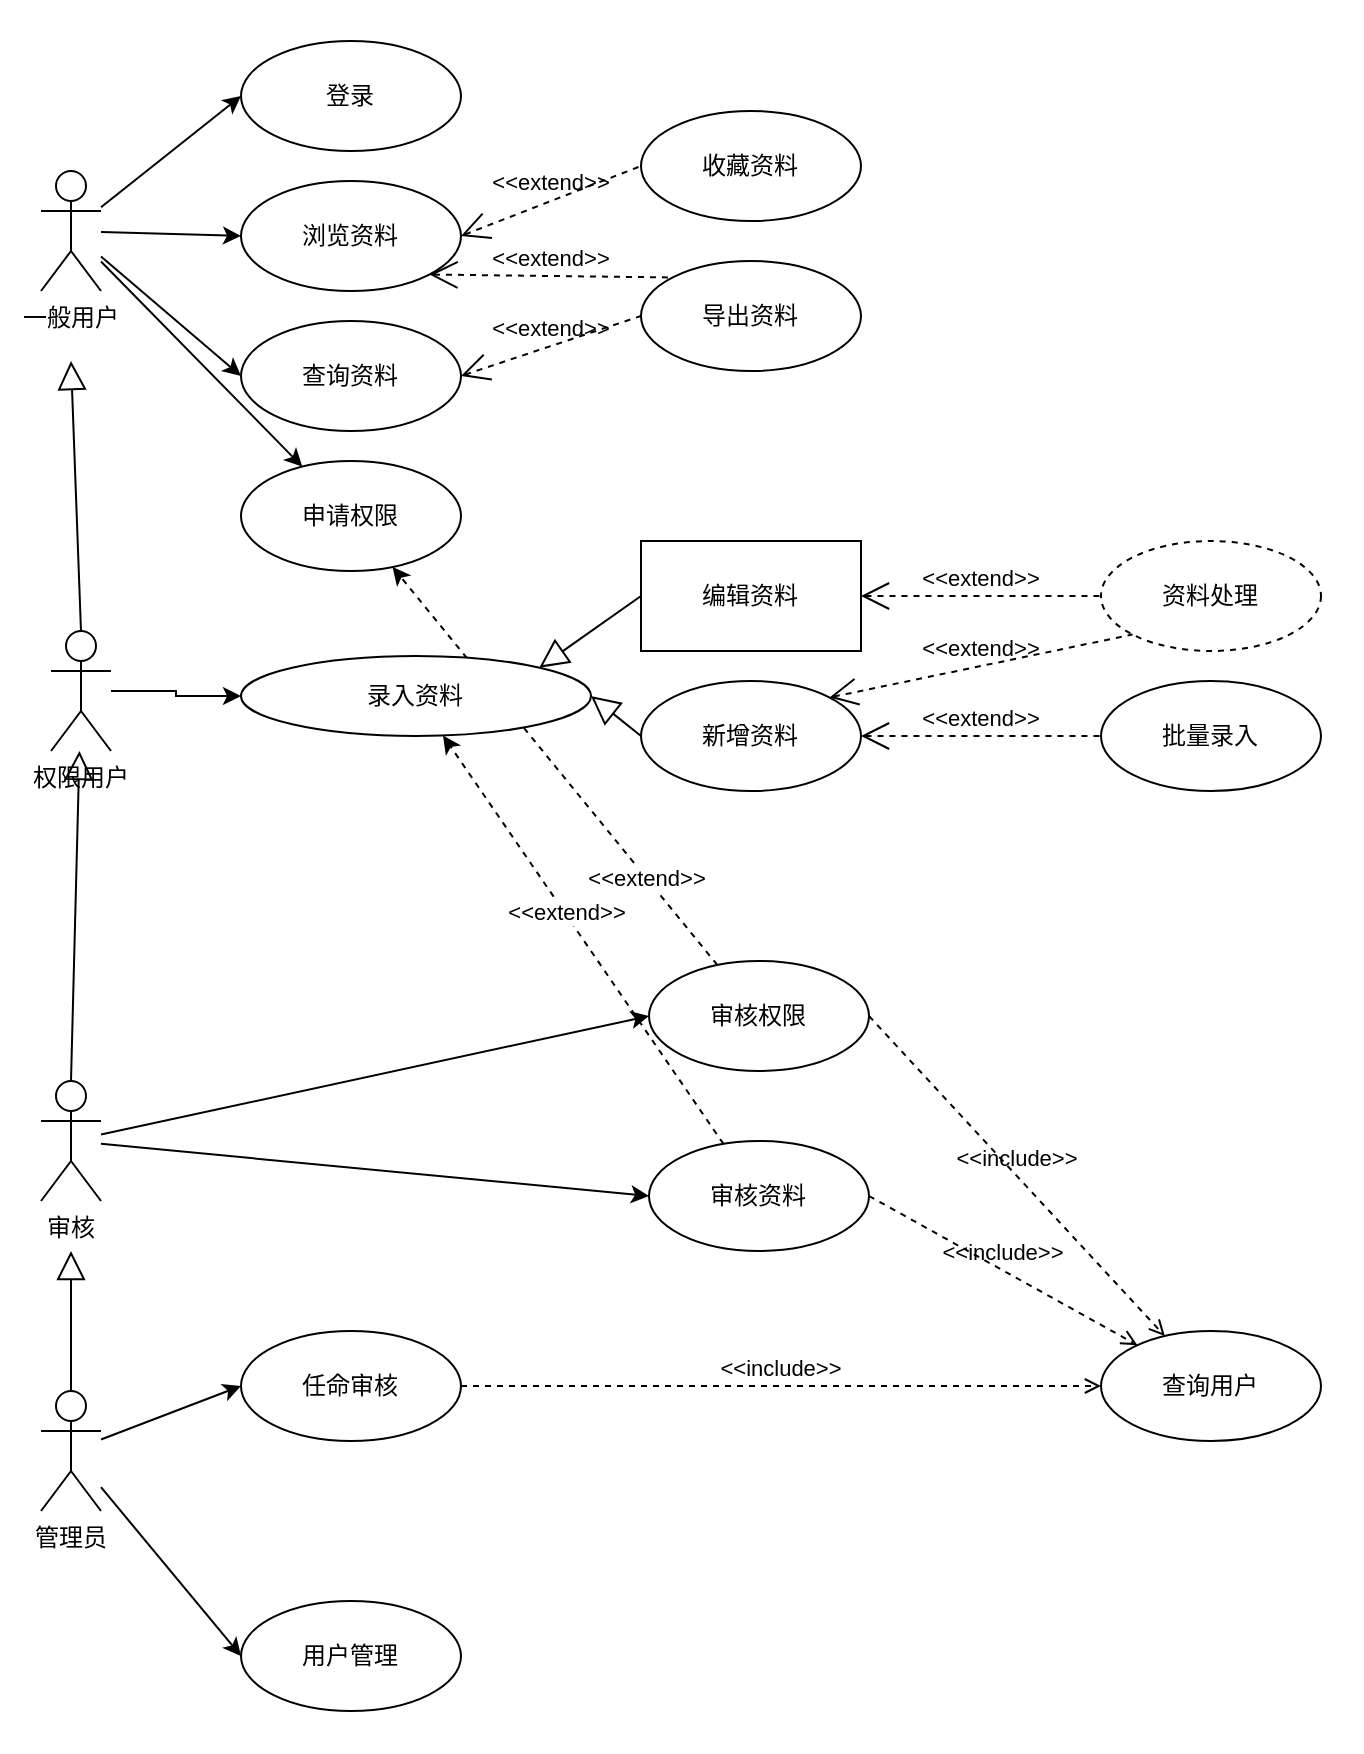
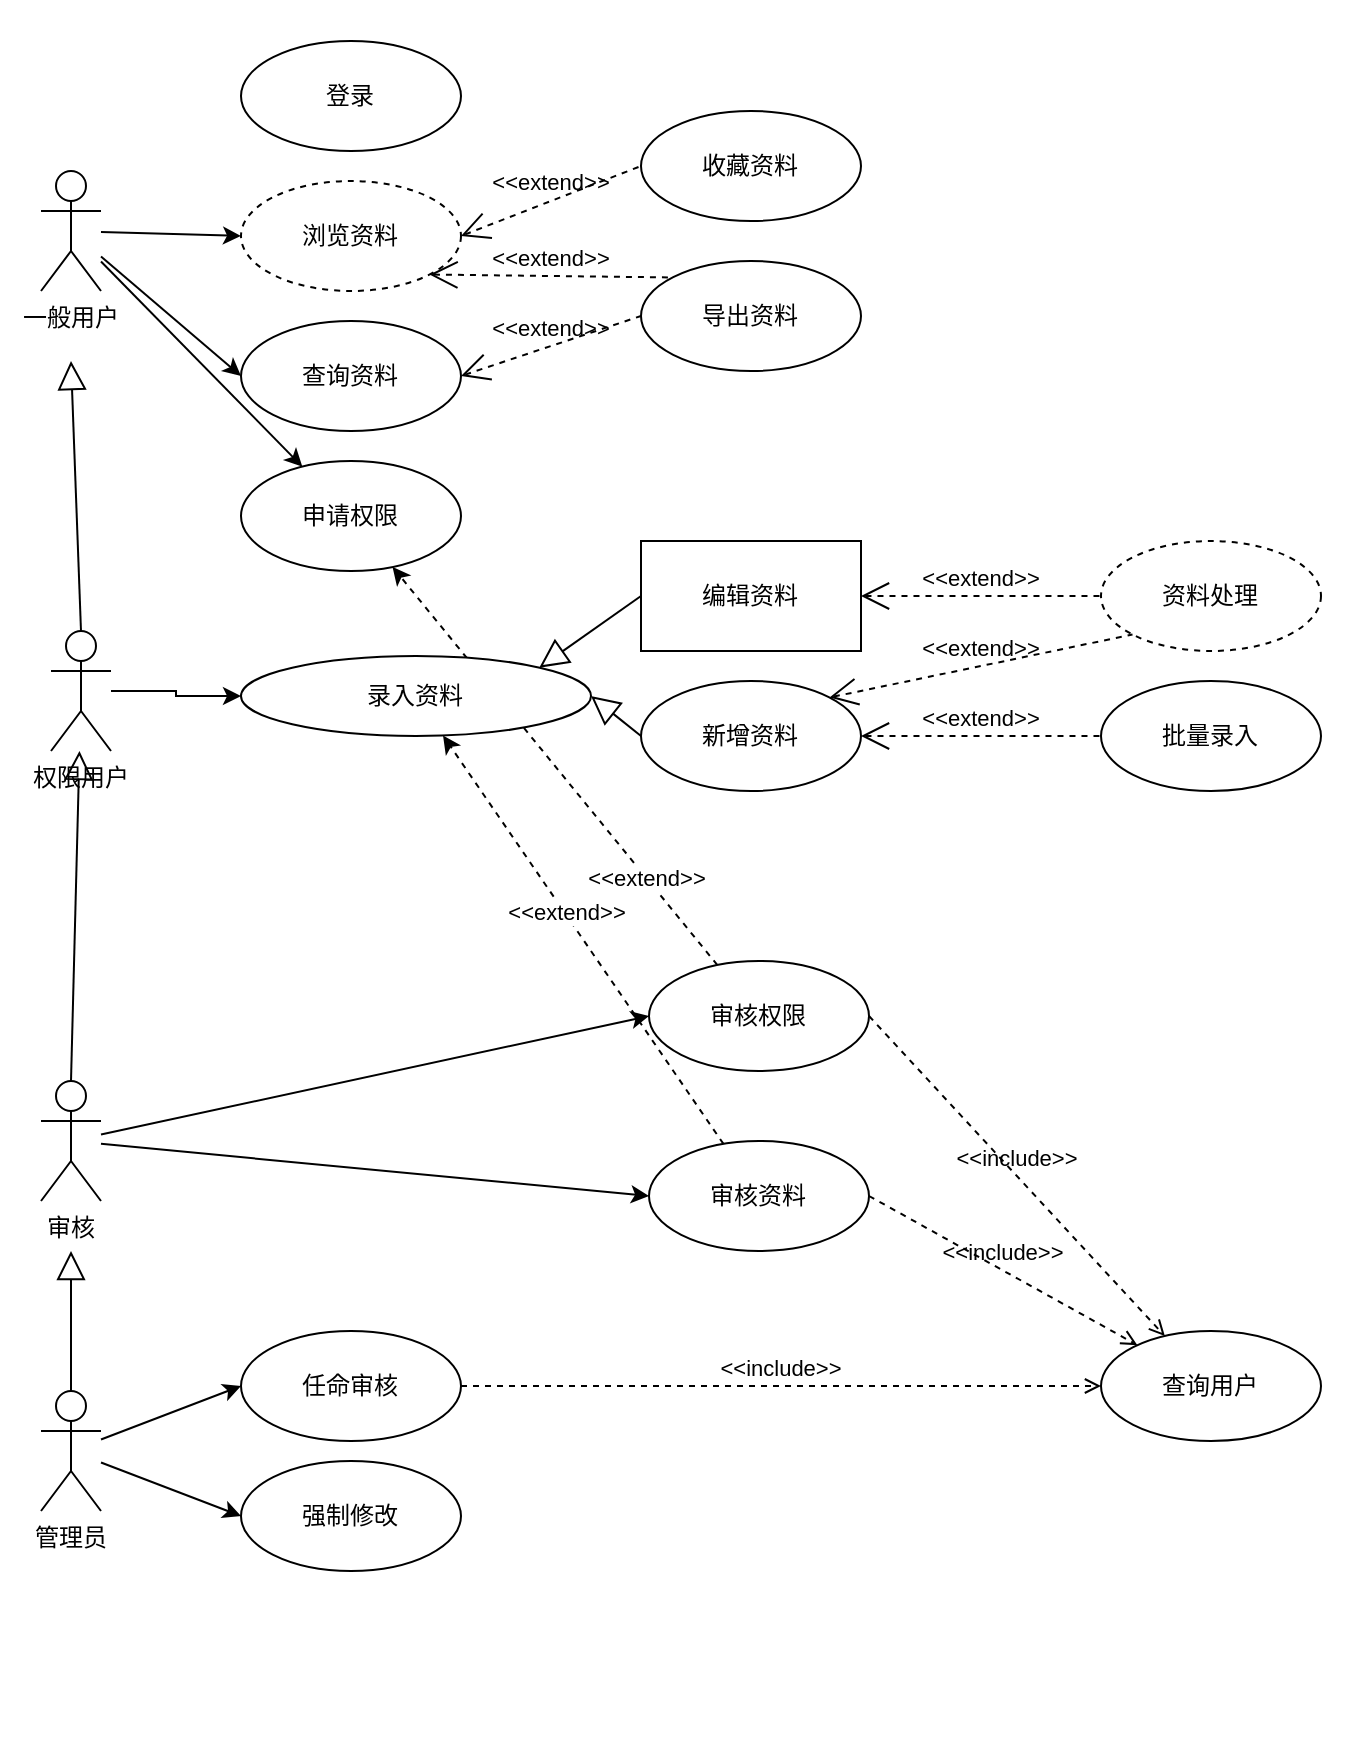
edge "一般用户" -> "登录": removed
node "浏览资料": style solid -> dashed
edge "管理员" -> "强制修改": added
node "强制修改": added
edge "管理员" -> "用户管理": removed
node "用户管理": removed
